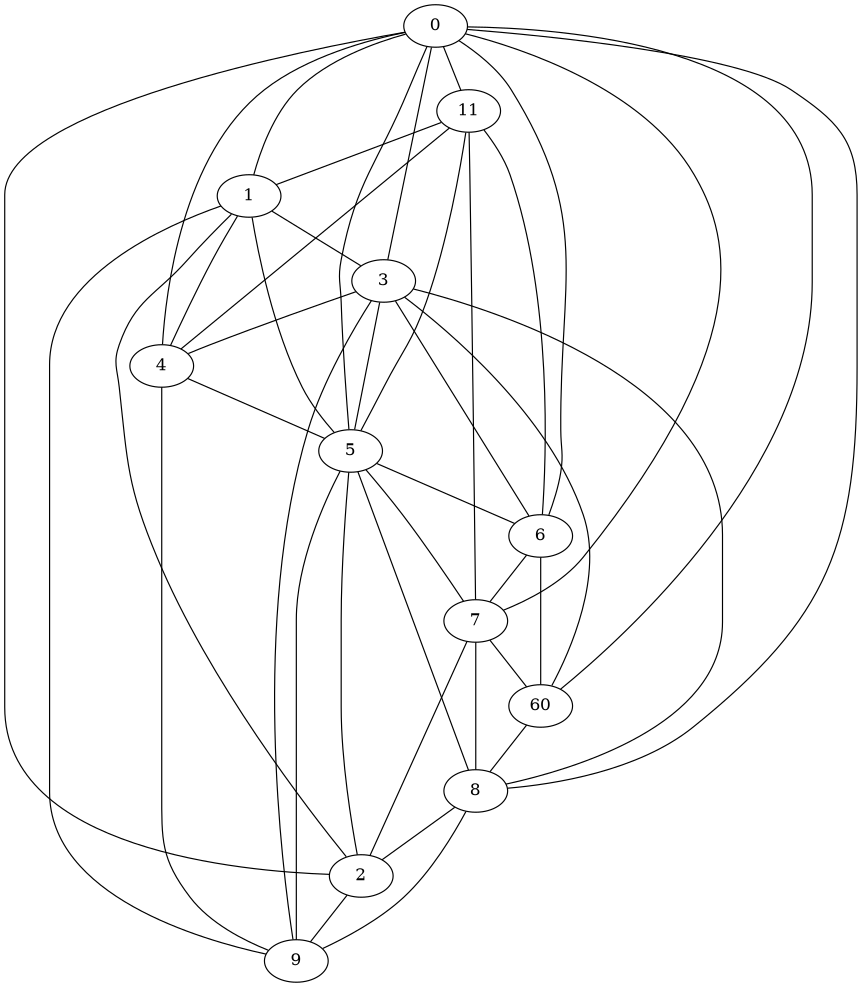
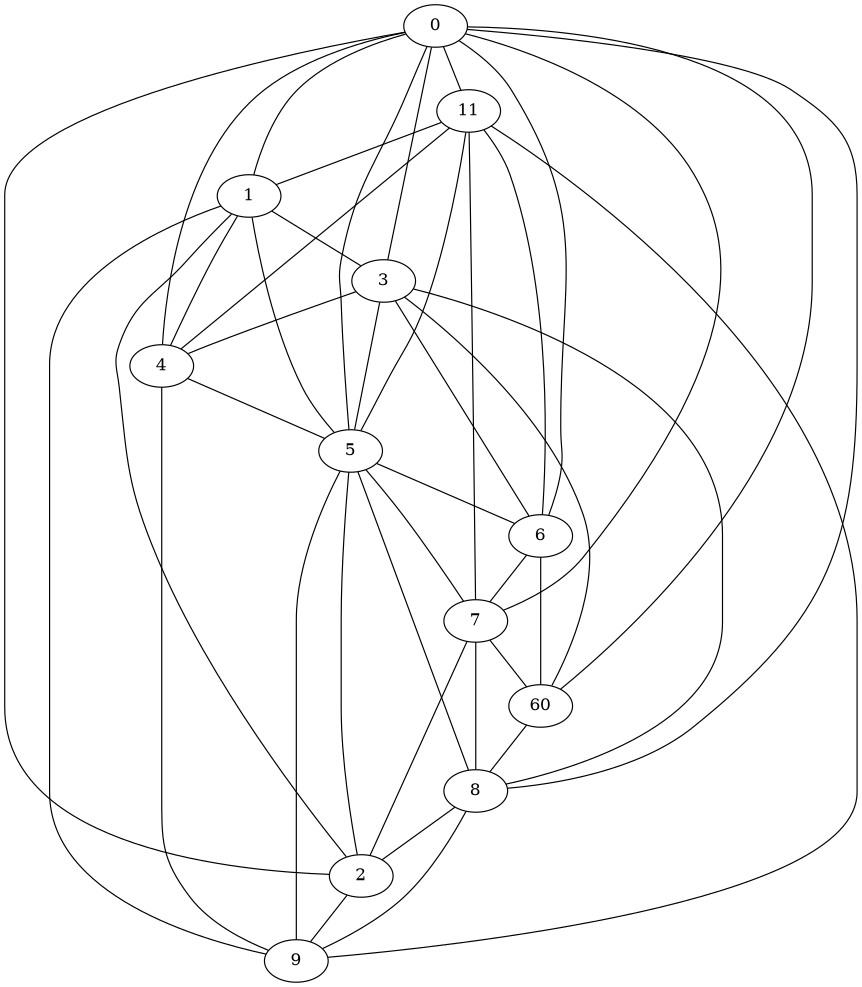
edge "3" -- "9": now "11" -- "9"
